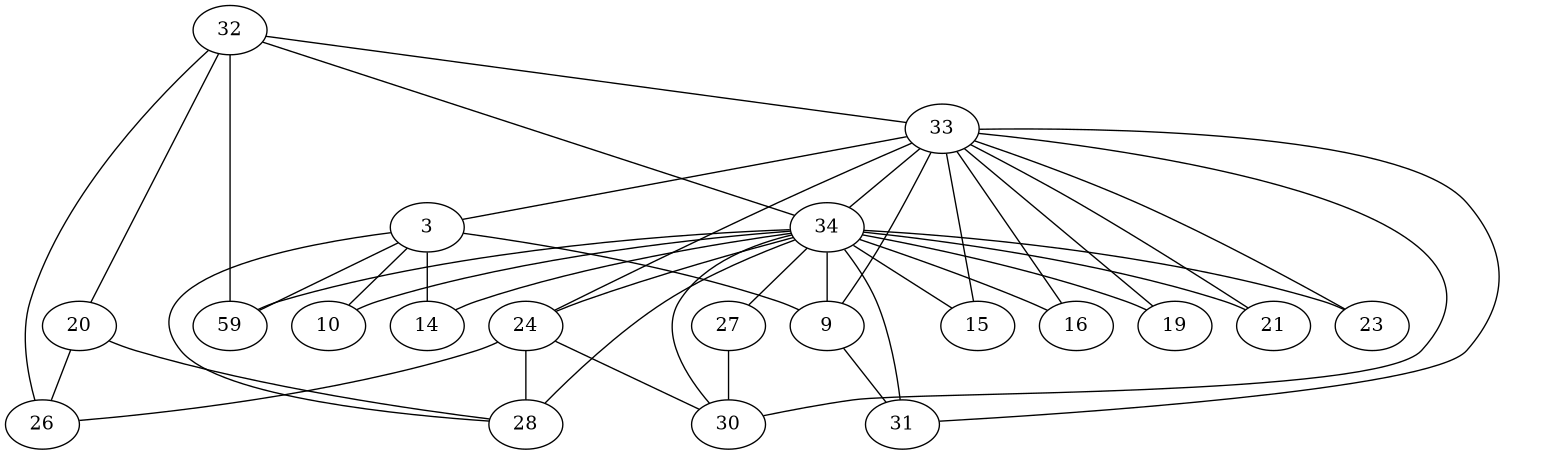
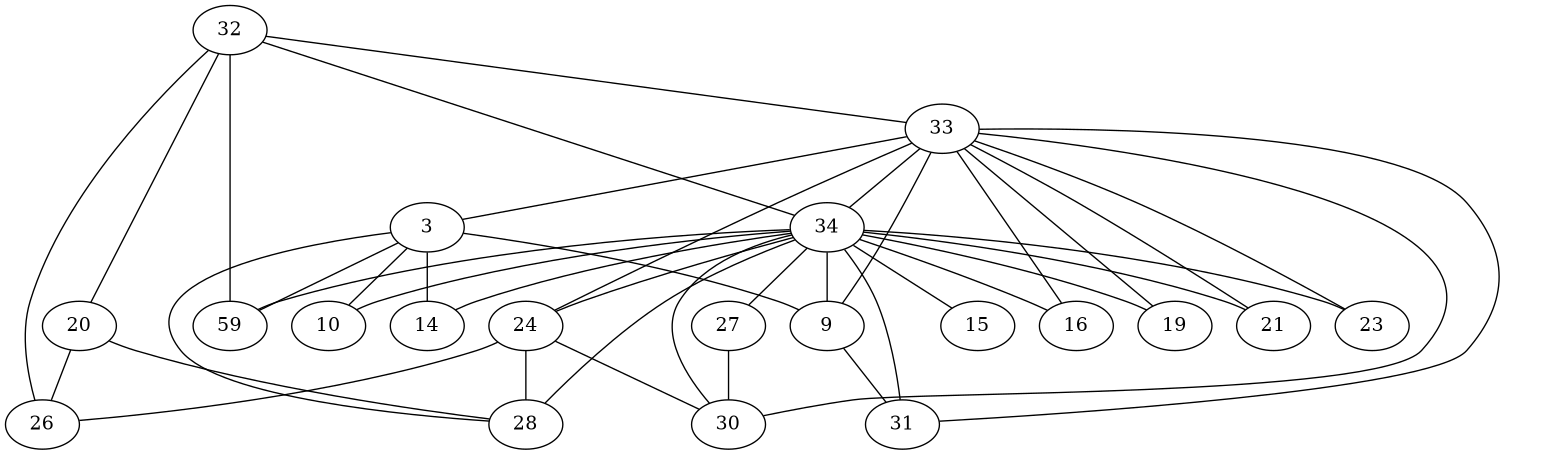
edge "33" -- "15": removed
